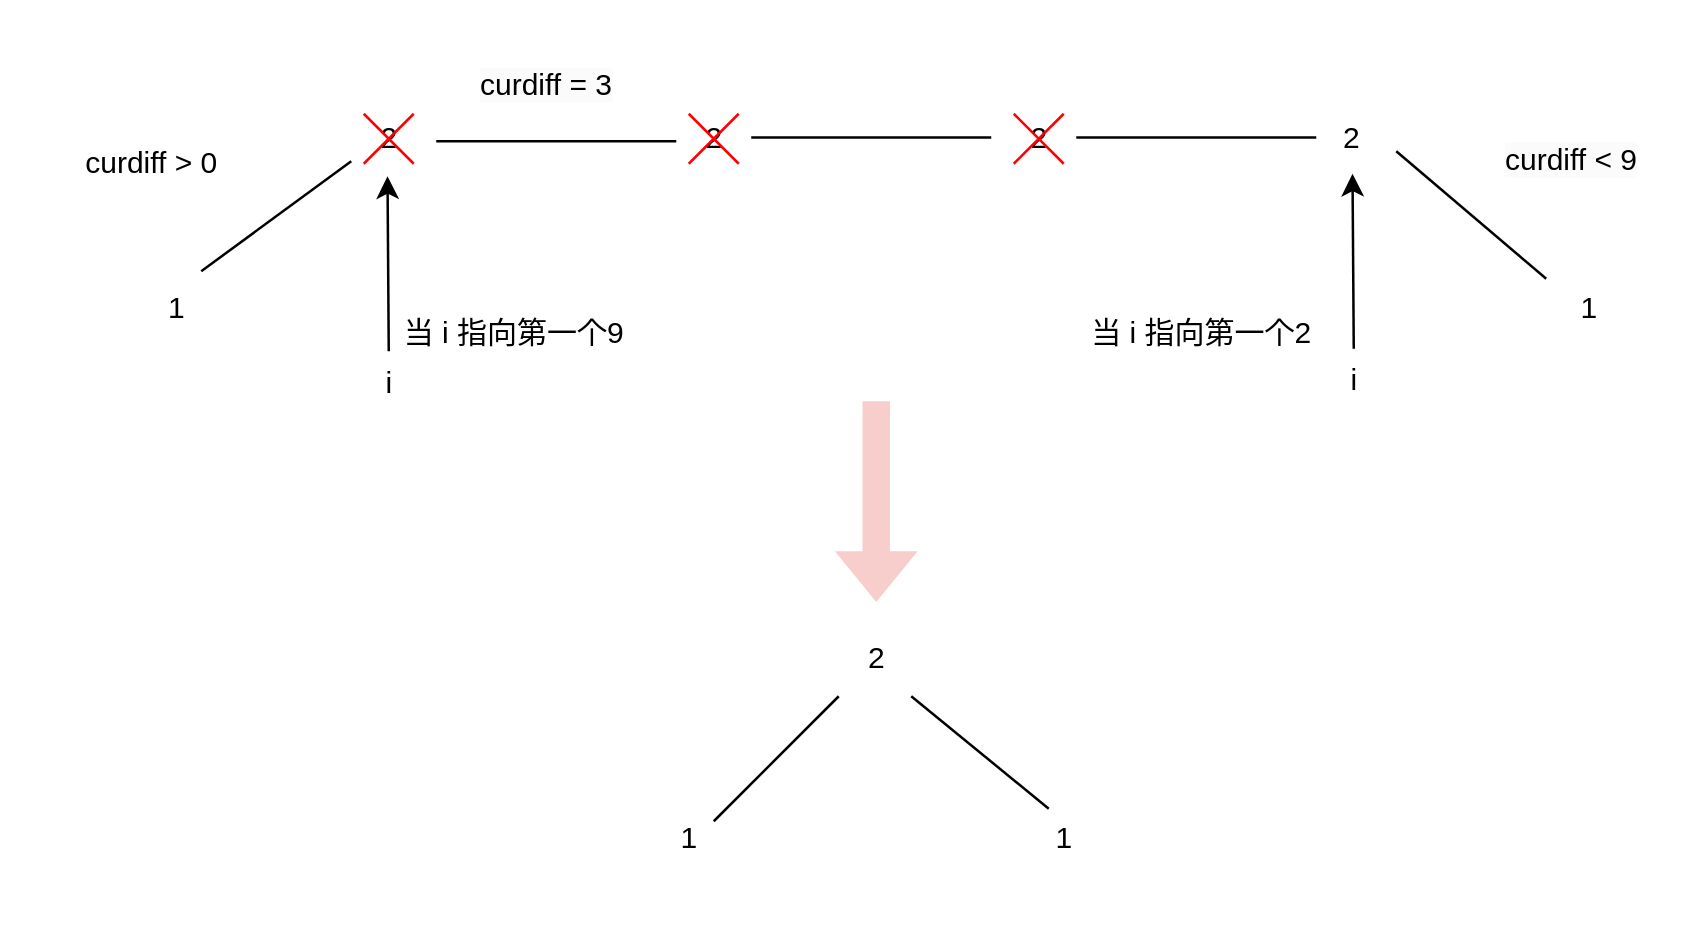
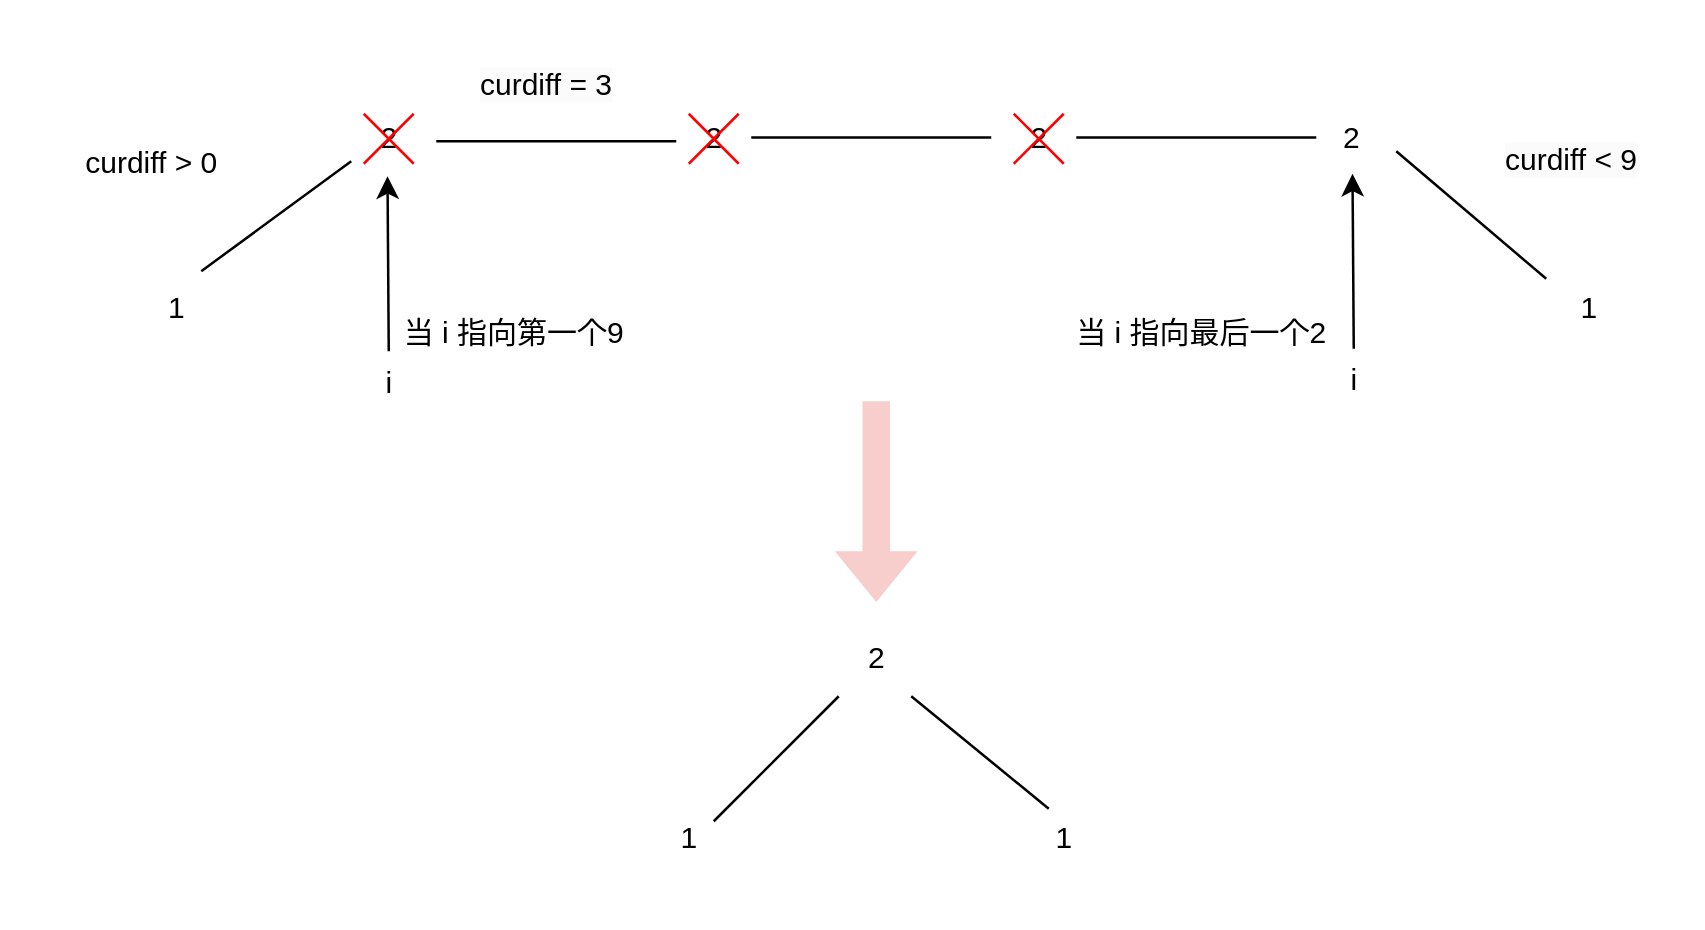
node "当 i 指向第一个2": label "当 i 指向第一个2" -> "当 i 指向最后一个2"
